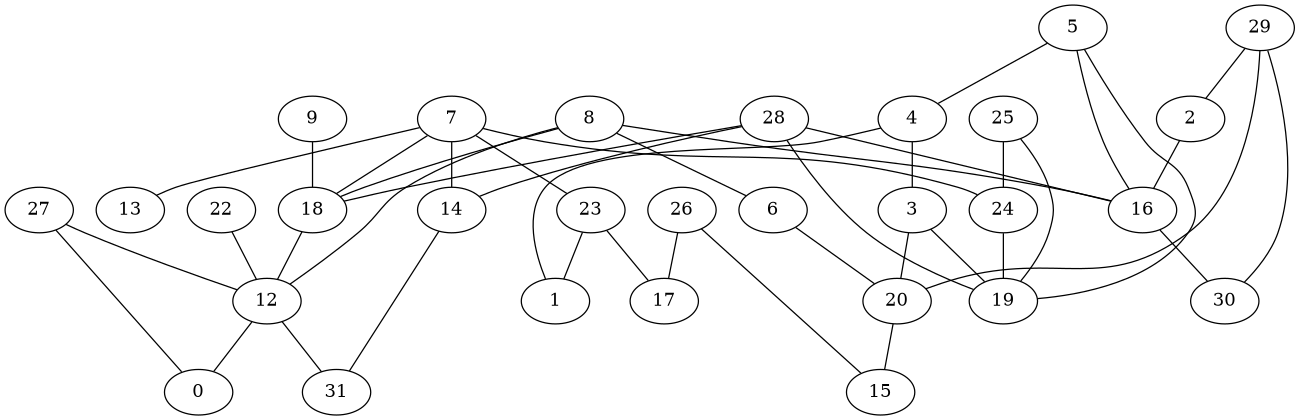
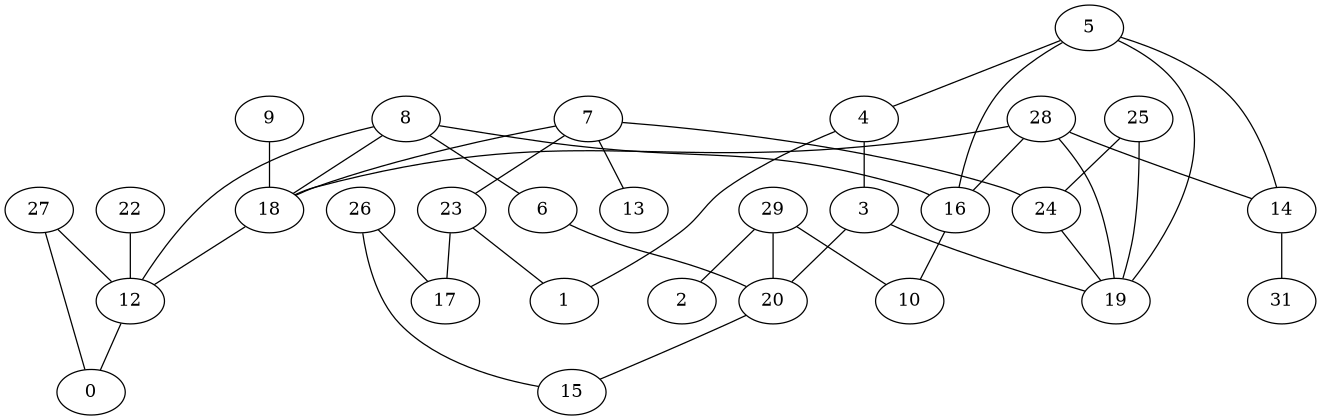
edge "7" -- "14": now "5" -- "14"
edge "2" -- "16": removed
node "30": label "30" -> "10"
edge "12" -- "31": removed
